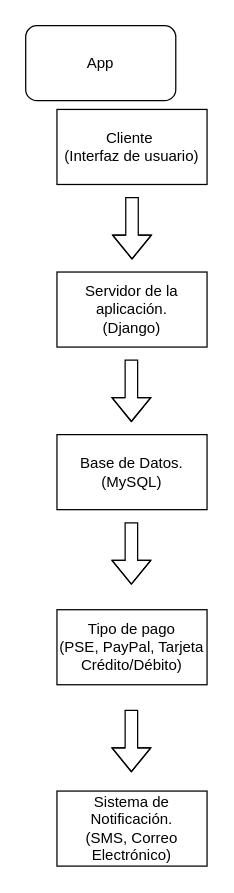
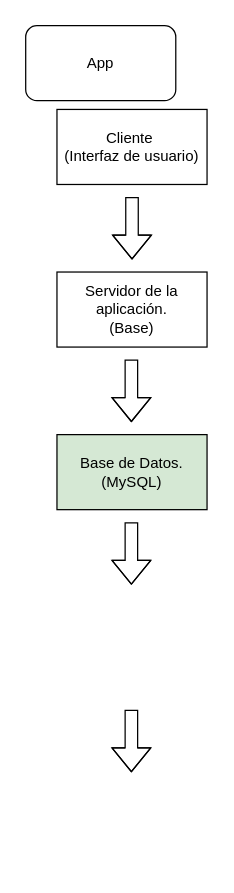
node "Servidor de la aplicación. (Django)": label "Servidor de la aplicación. (Django)" -> "Servidor de la aplicación. (Base)"
node "Base de Datos. (MySQL)": fillcolor #ffffff -> #d5e8d4
node "Tipo de pago (PSE, PayPal, Tarjeta Crédito/Débito)": removed
node "Sistema de Notificación. (SMS, Correo Electrónico)": removed
